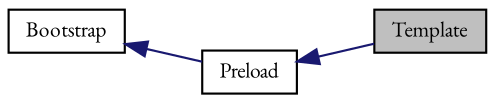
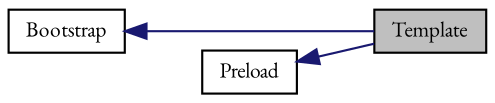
edge "Preload" -> "Bootstrap": now "Template" -> "Bootstrap"
